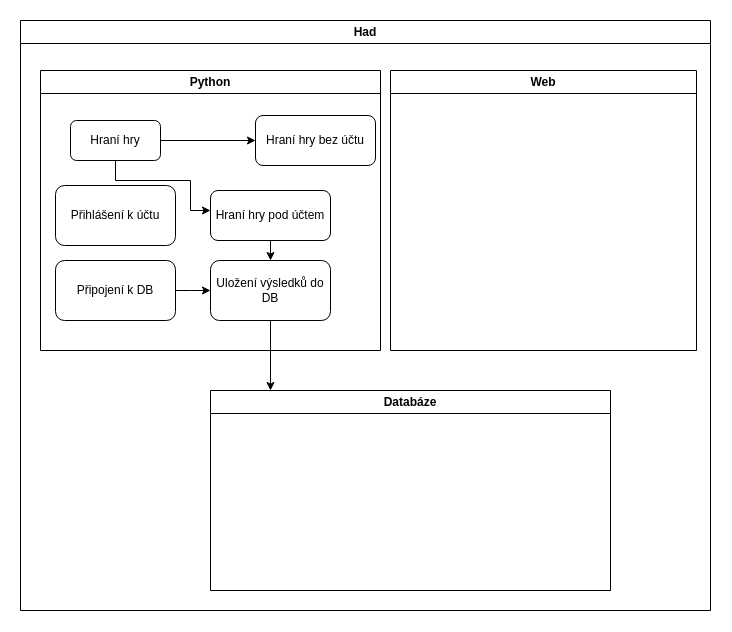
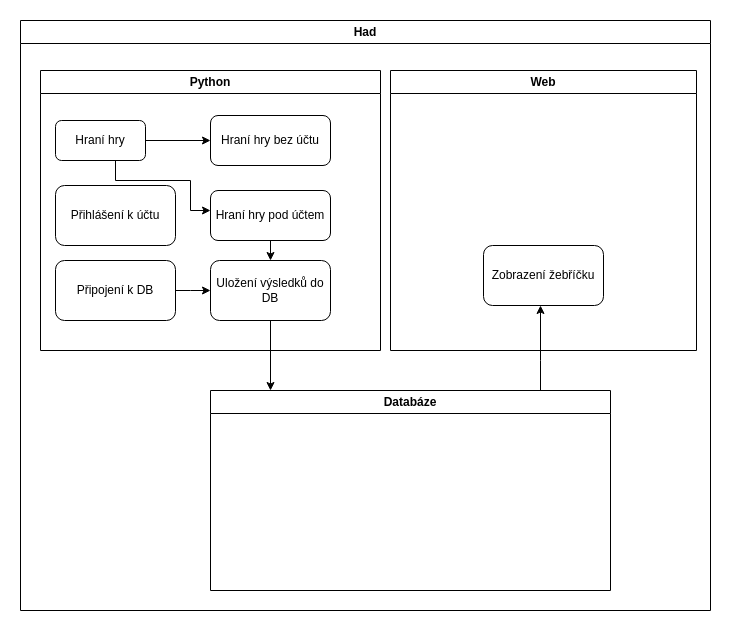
node "Hraní hry": moved (116, 141) -> (101, 141)
node "Hraní hry bez účtu": moved (316, 141) -> (271, 141)
node "Zobrazení žebříčku": added
edge "Databáze" -> "Zobrazení žebříčku": added
